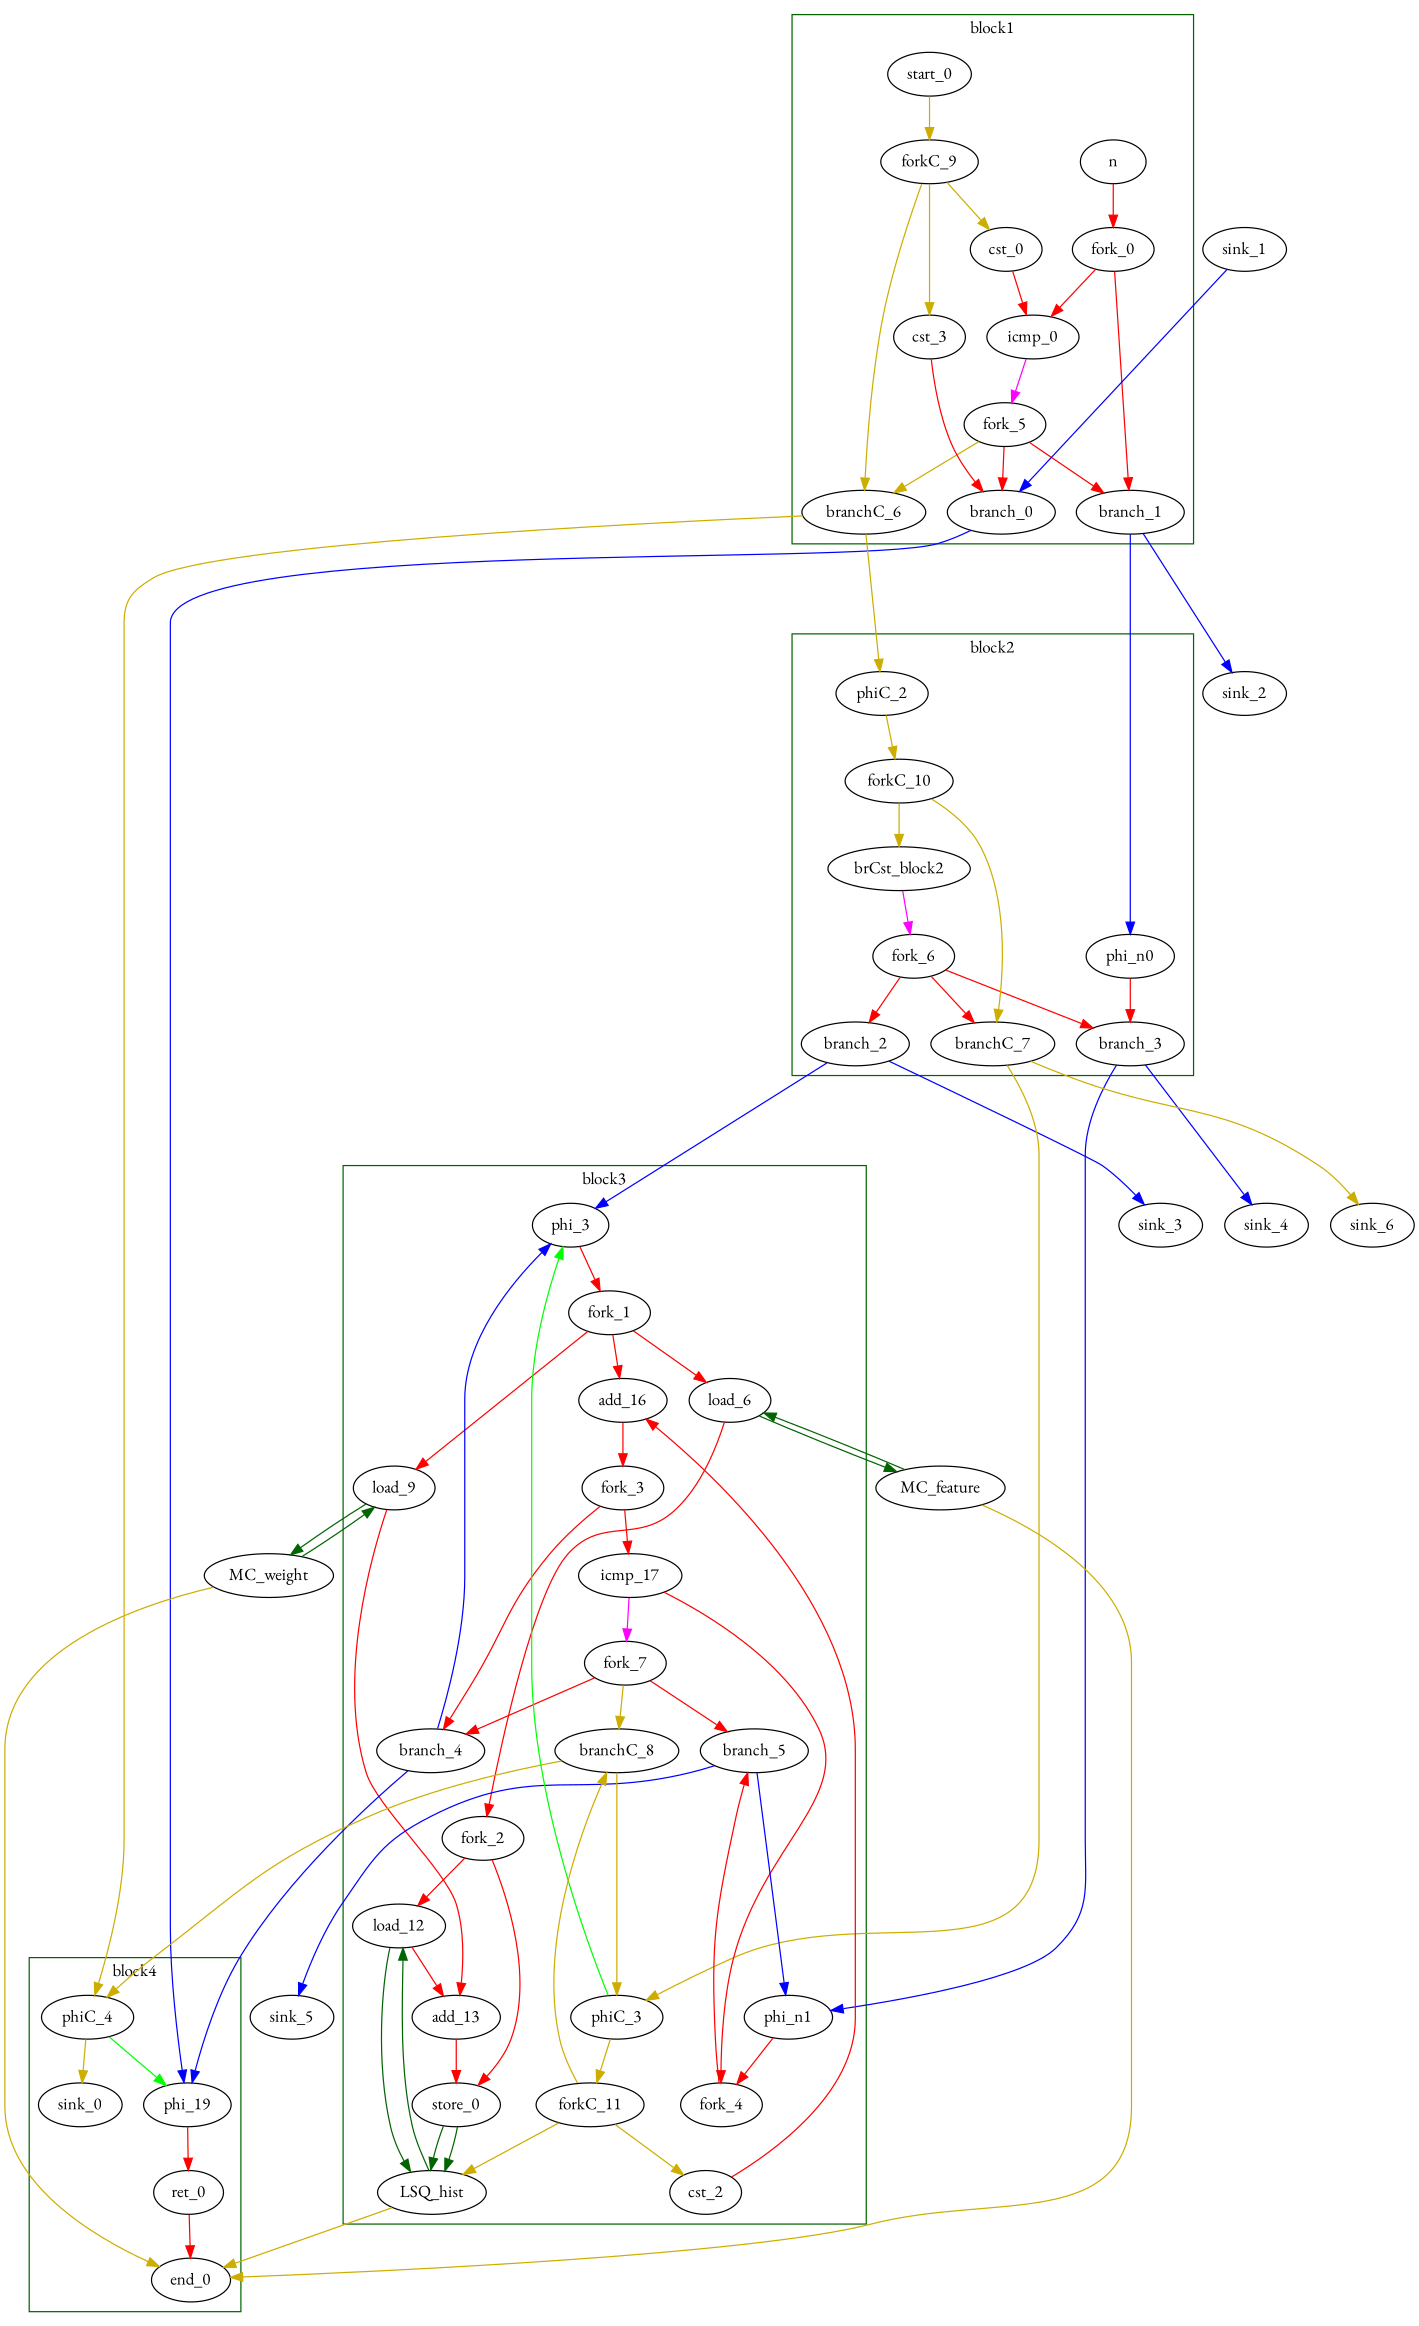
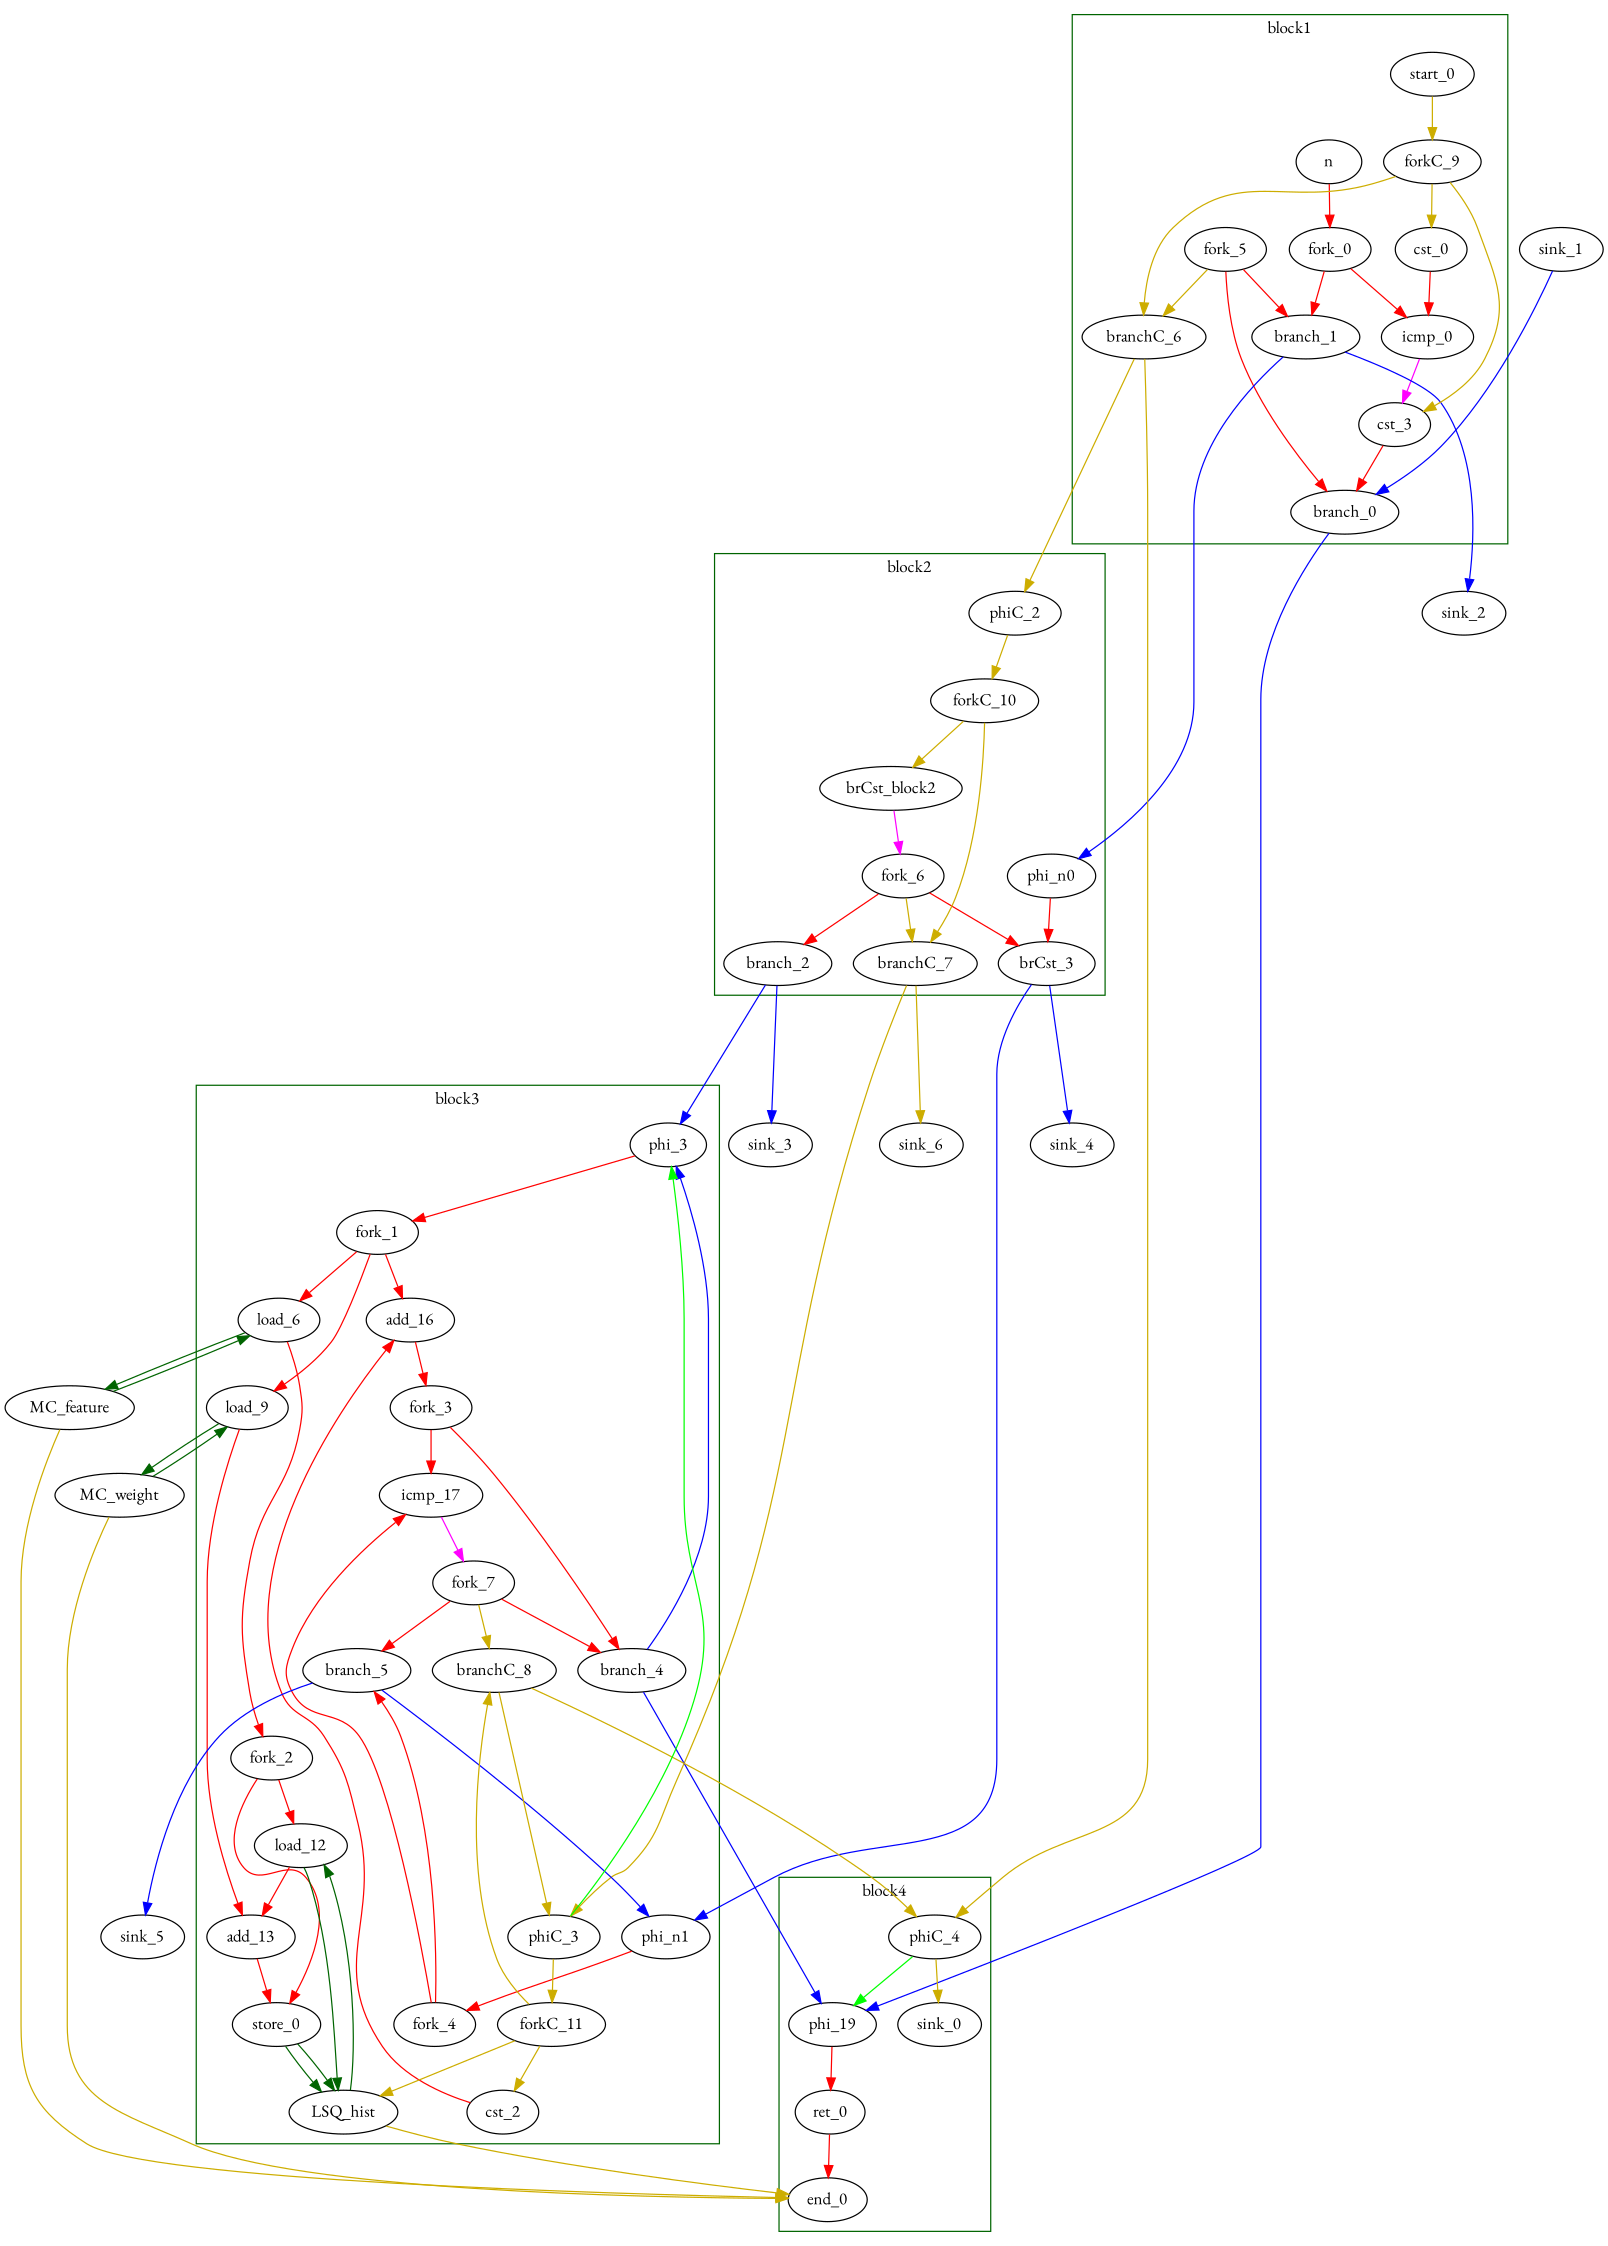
edge "icmp_0" -> "fork_5": now "icmp_0" -> "cst_3"
edge "fork_6" -> "branchC_7": color red -> gold3
node "branch_3": label "branch_3" -> "brCst_3"
edge "icmp_17" -> "fork_4": reversed
